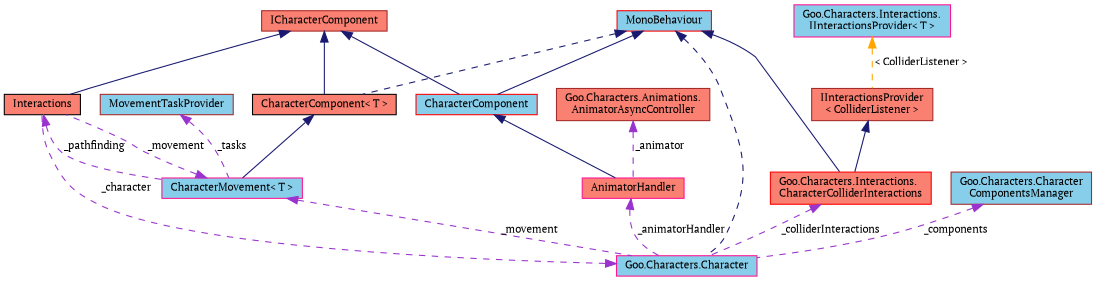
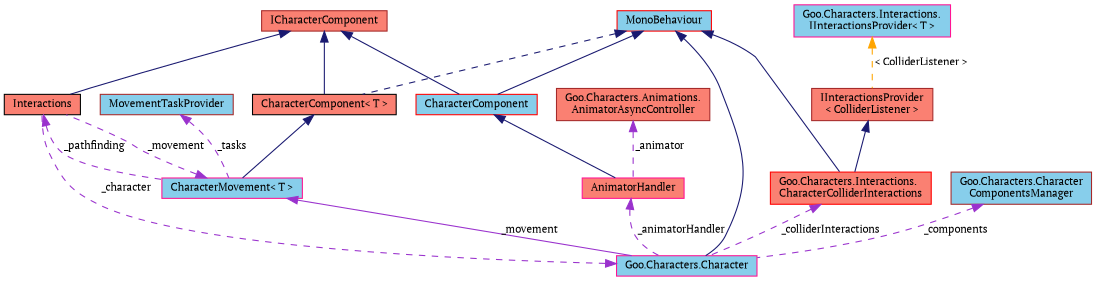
edge "Goo.Characters.Character" -> "MonoBehaviour": style dashed -> solid
edge "Goo.Characters.Character" -> "CharacterMovement< T >": style dashed -> solid
